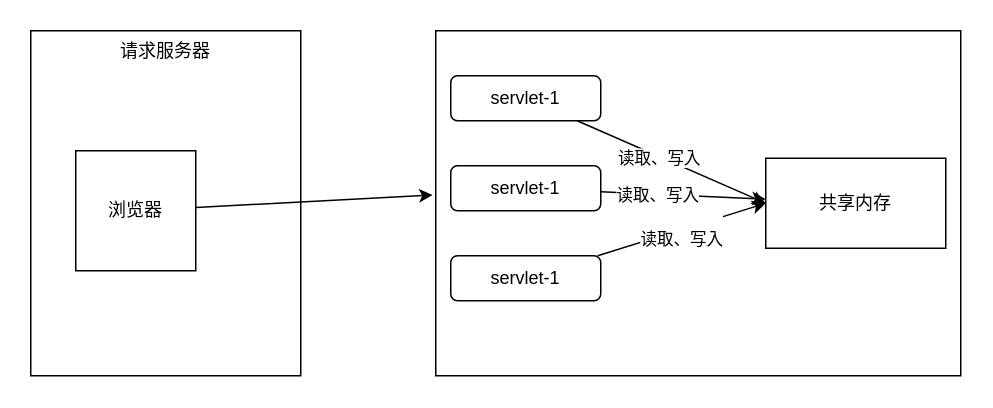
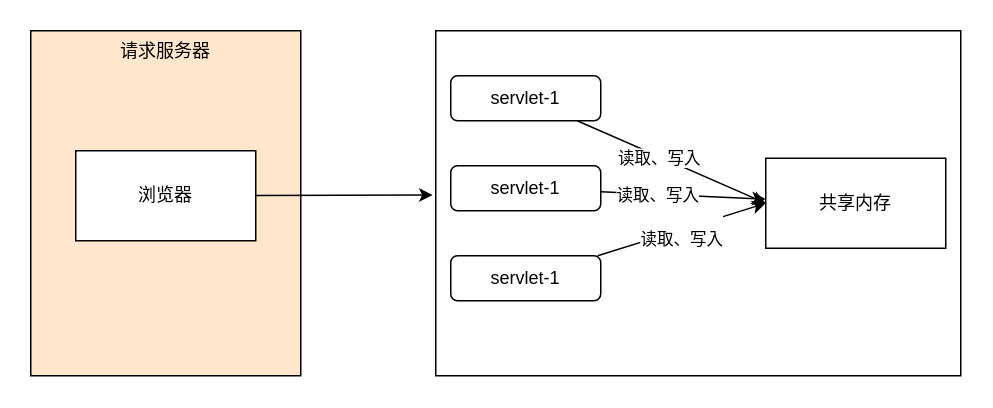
node "请求服务器": fillcolor #ffffff -> #ffe6cc
node "浏览器": size 120x120 -> 180x90
